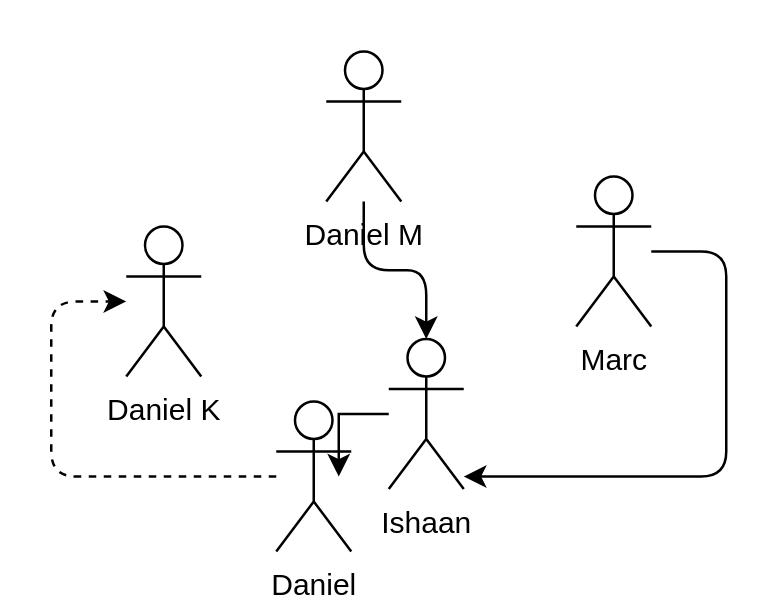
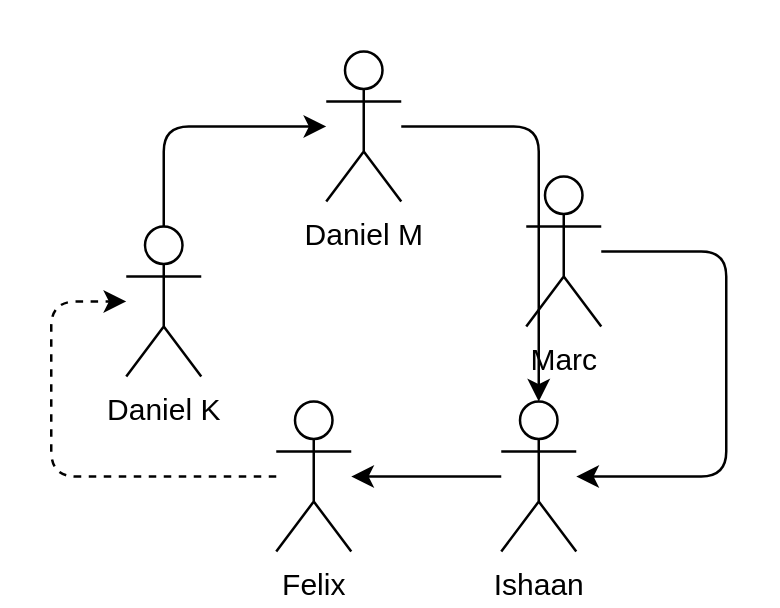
edge "Daniel K" -> "Daniel M": added
node "Marc": moved (614, 251) -> (564, 251)
node "Ishaan": moved (426, 414) -> (539, 476)
node "Daniel": label "Daniel" -> "Felix"
